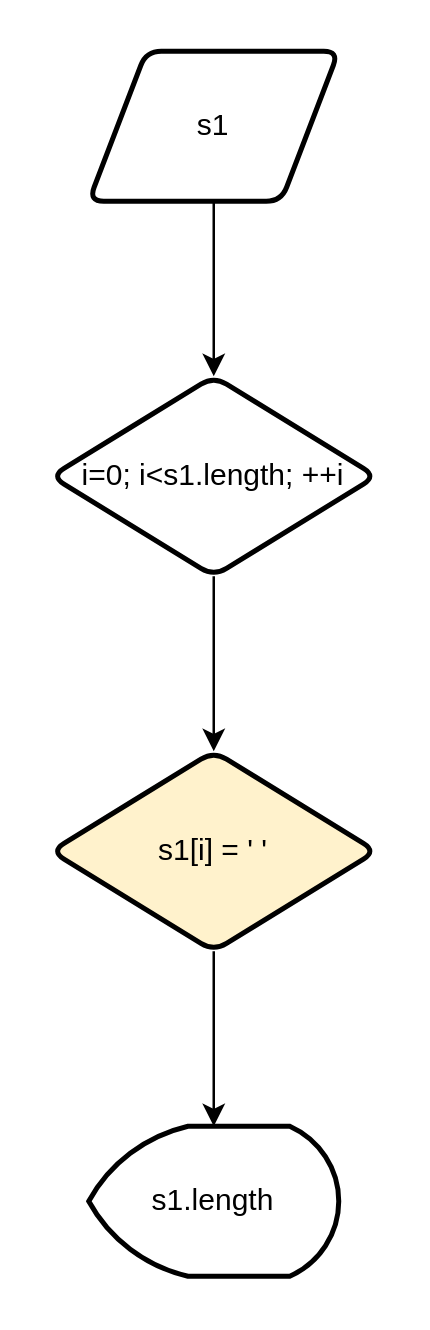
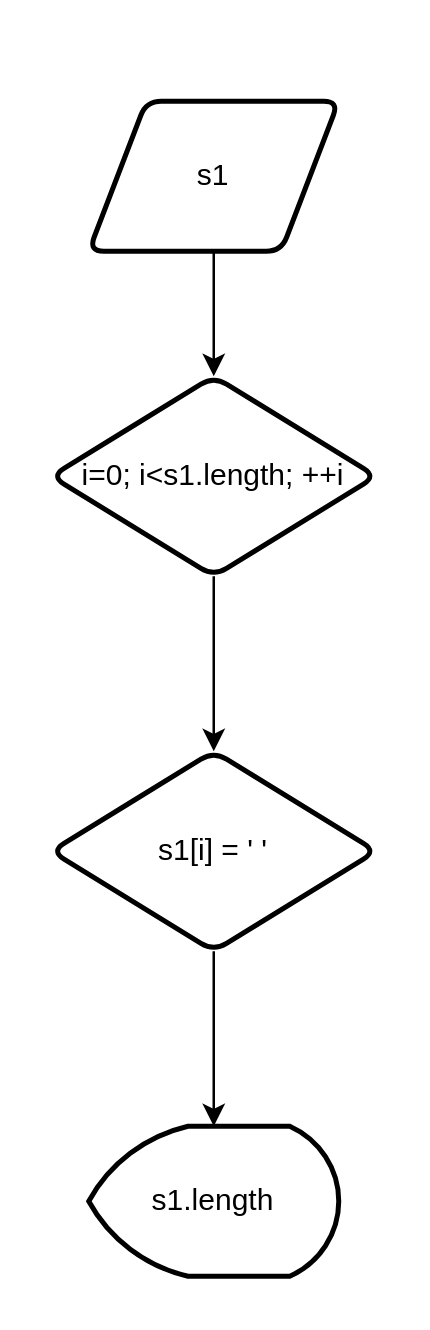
node "s1": moved (214, 126) -> (214, 176)
node "s1[i] = ' '": fillcolor #fff2cc -> #ffffff
